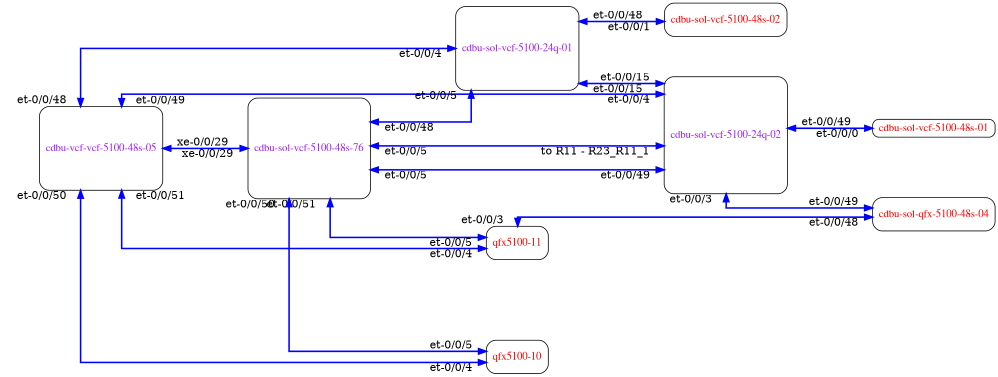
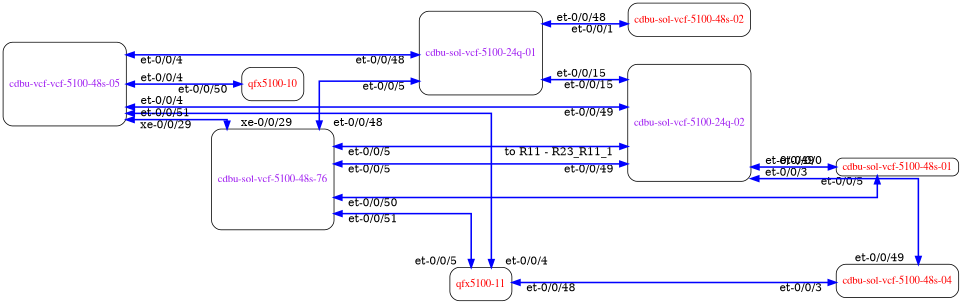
node "cdbu-sol-qfx-5100-48s-04": label "cdbu-sol-qfx-5100-48s-04" -> "cdbu-sol-vcf-5100-48s-04"
edge "cdbu-sol-vcf-5100-48s-76" -- "qfx5100-10": now "cdbu-sol-vcf-5100-48s-76" -- "cdbu-sol-vcf-5100-48s-01"
